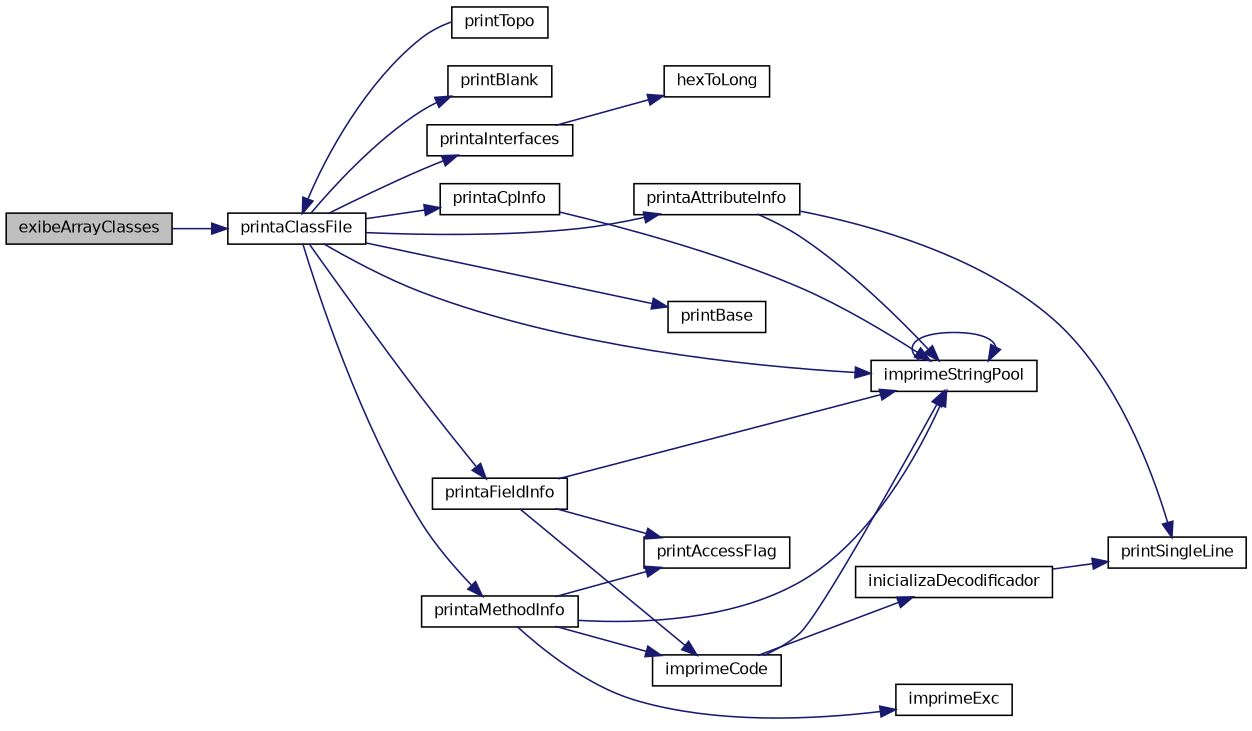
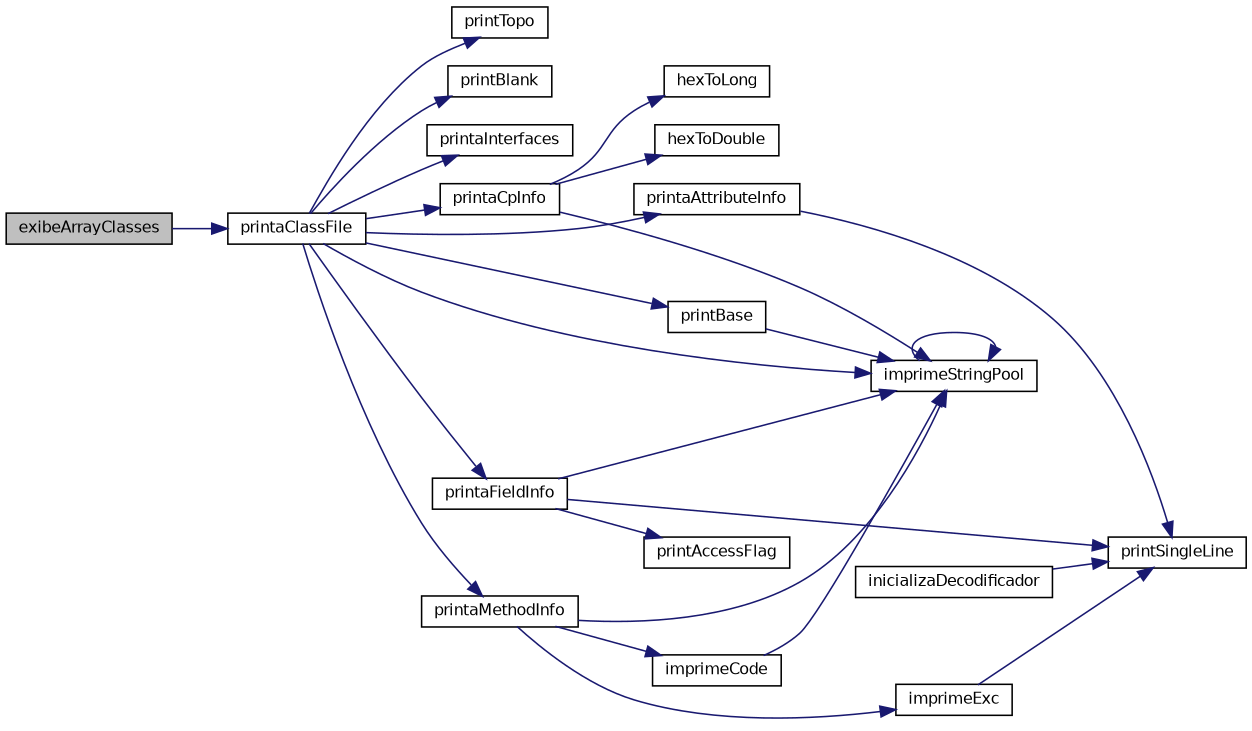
edge "printTopo" -> "printaClassFile": reversed
edge "printaInterfaces" -> "hexToLong": now "printaCpInfo" -> "hexToLong"
node "hexToDouble": added
edge "printaAttributeInfo" -> "imprimeStringPool": now "printBase" -> "imprimeStringPool"
edge "printaFieldInfo" -> "imprimeCode": now "printaFieldInfo" -> "printSingleLine"
edge "printaMethodInfo" -> "printAccessFlag": removed
edge "imprimeCode" -> "inicializaDecodificador": removed
edge "imprimeExc" -> "printSingleLine": added
